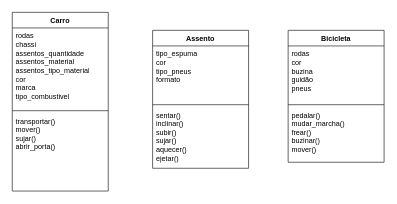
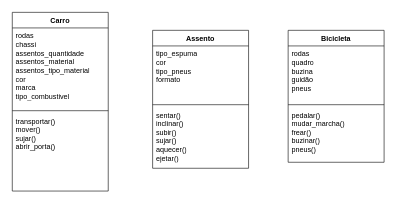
node "rodas cor buzina guidão pneus": label "rodas cor buzina guidão pneus" -> "rodas quadro buzina guidão pneus"
node "pedalar() mudar_marcha() frear() buzinar() mover()": label "pedalar() mudar_marcha() frear() buzinar() mover()" -> "pedalar() mudar_marcha() frear() buzinar() pneus()"
